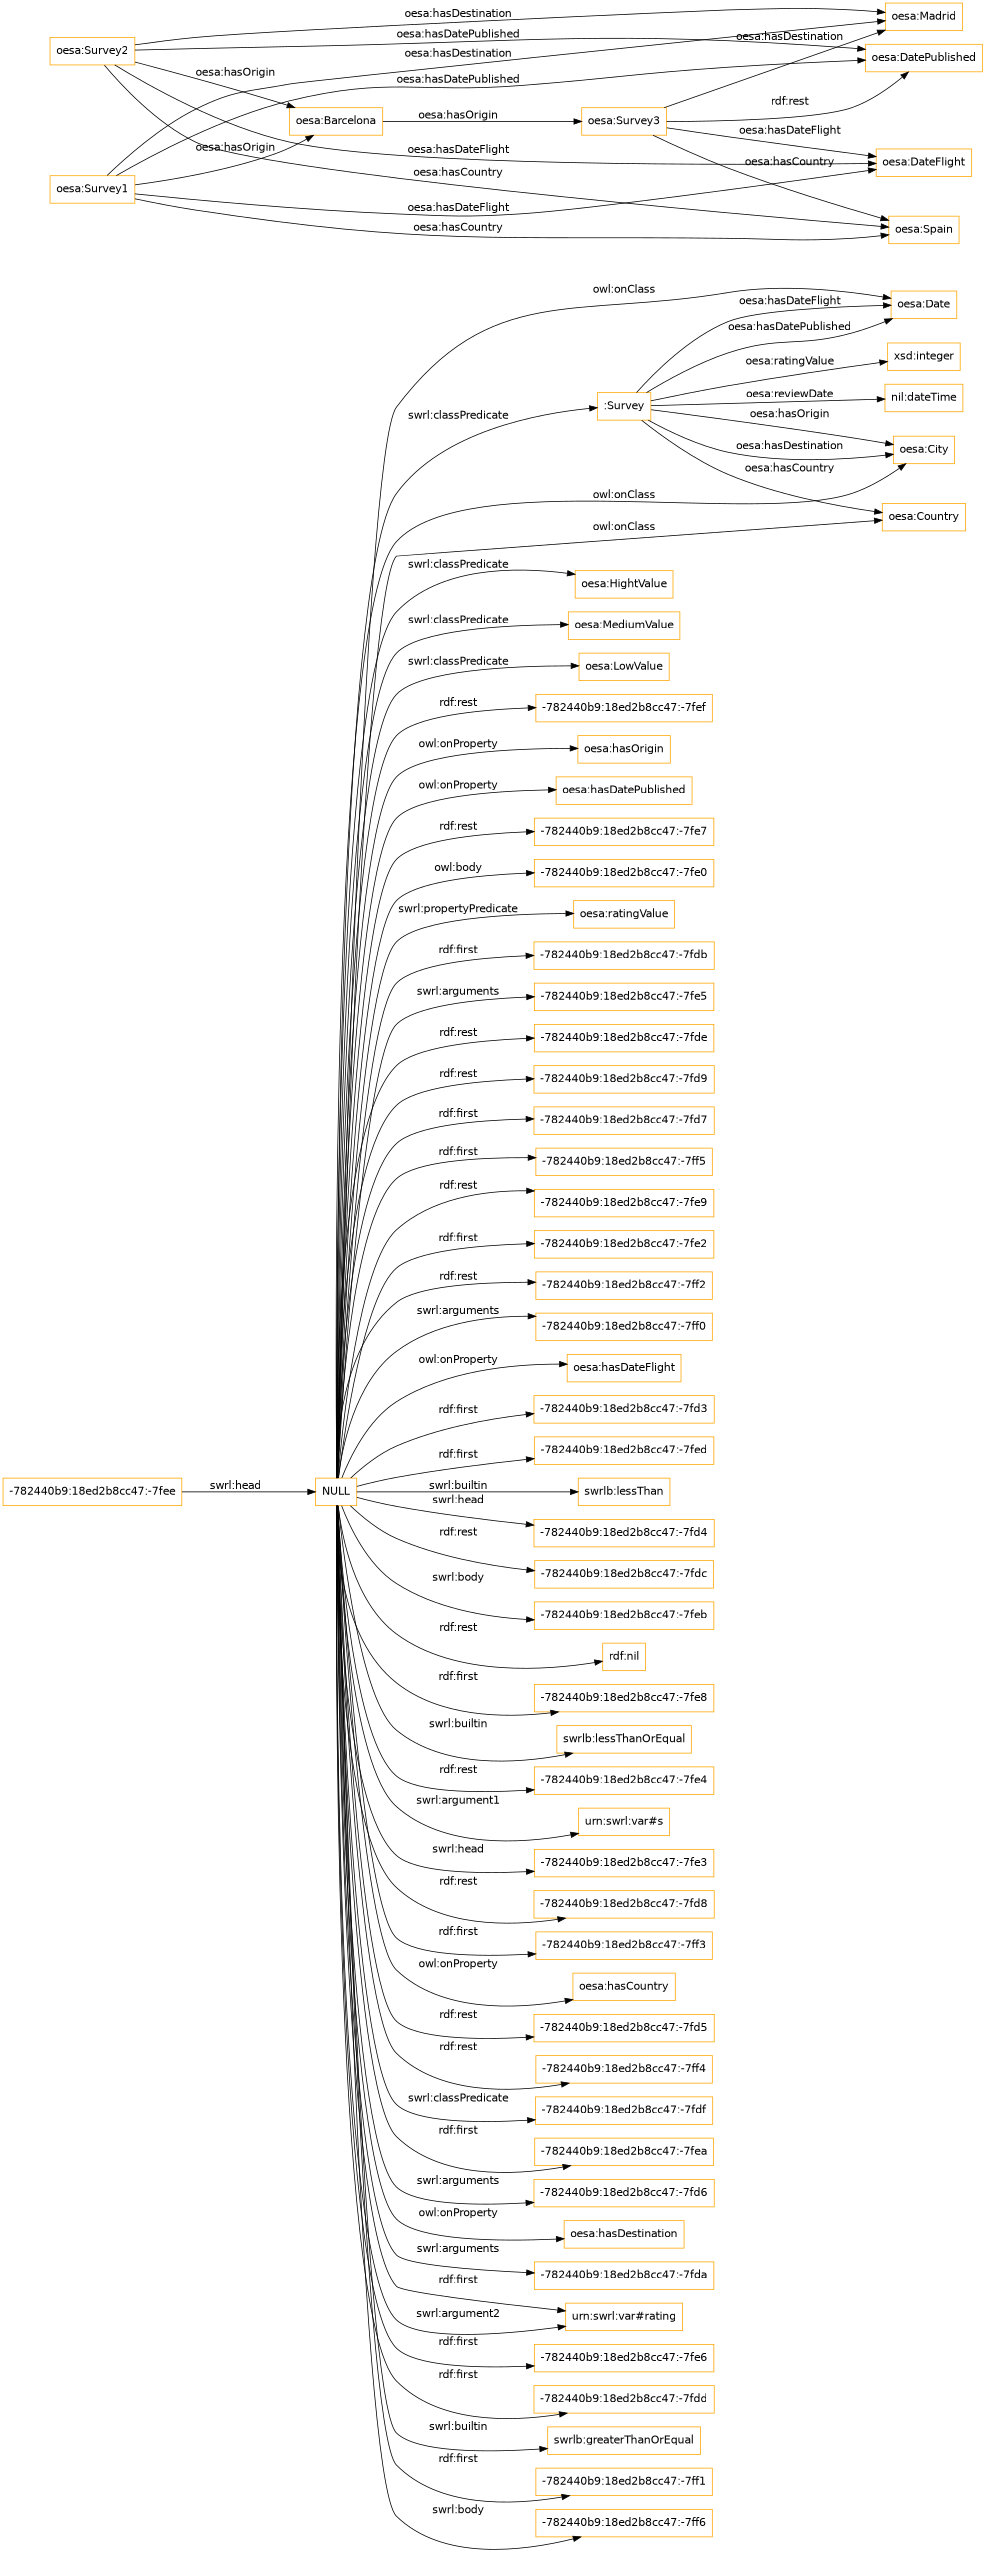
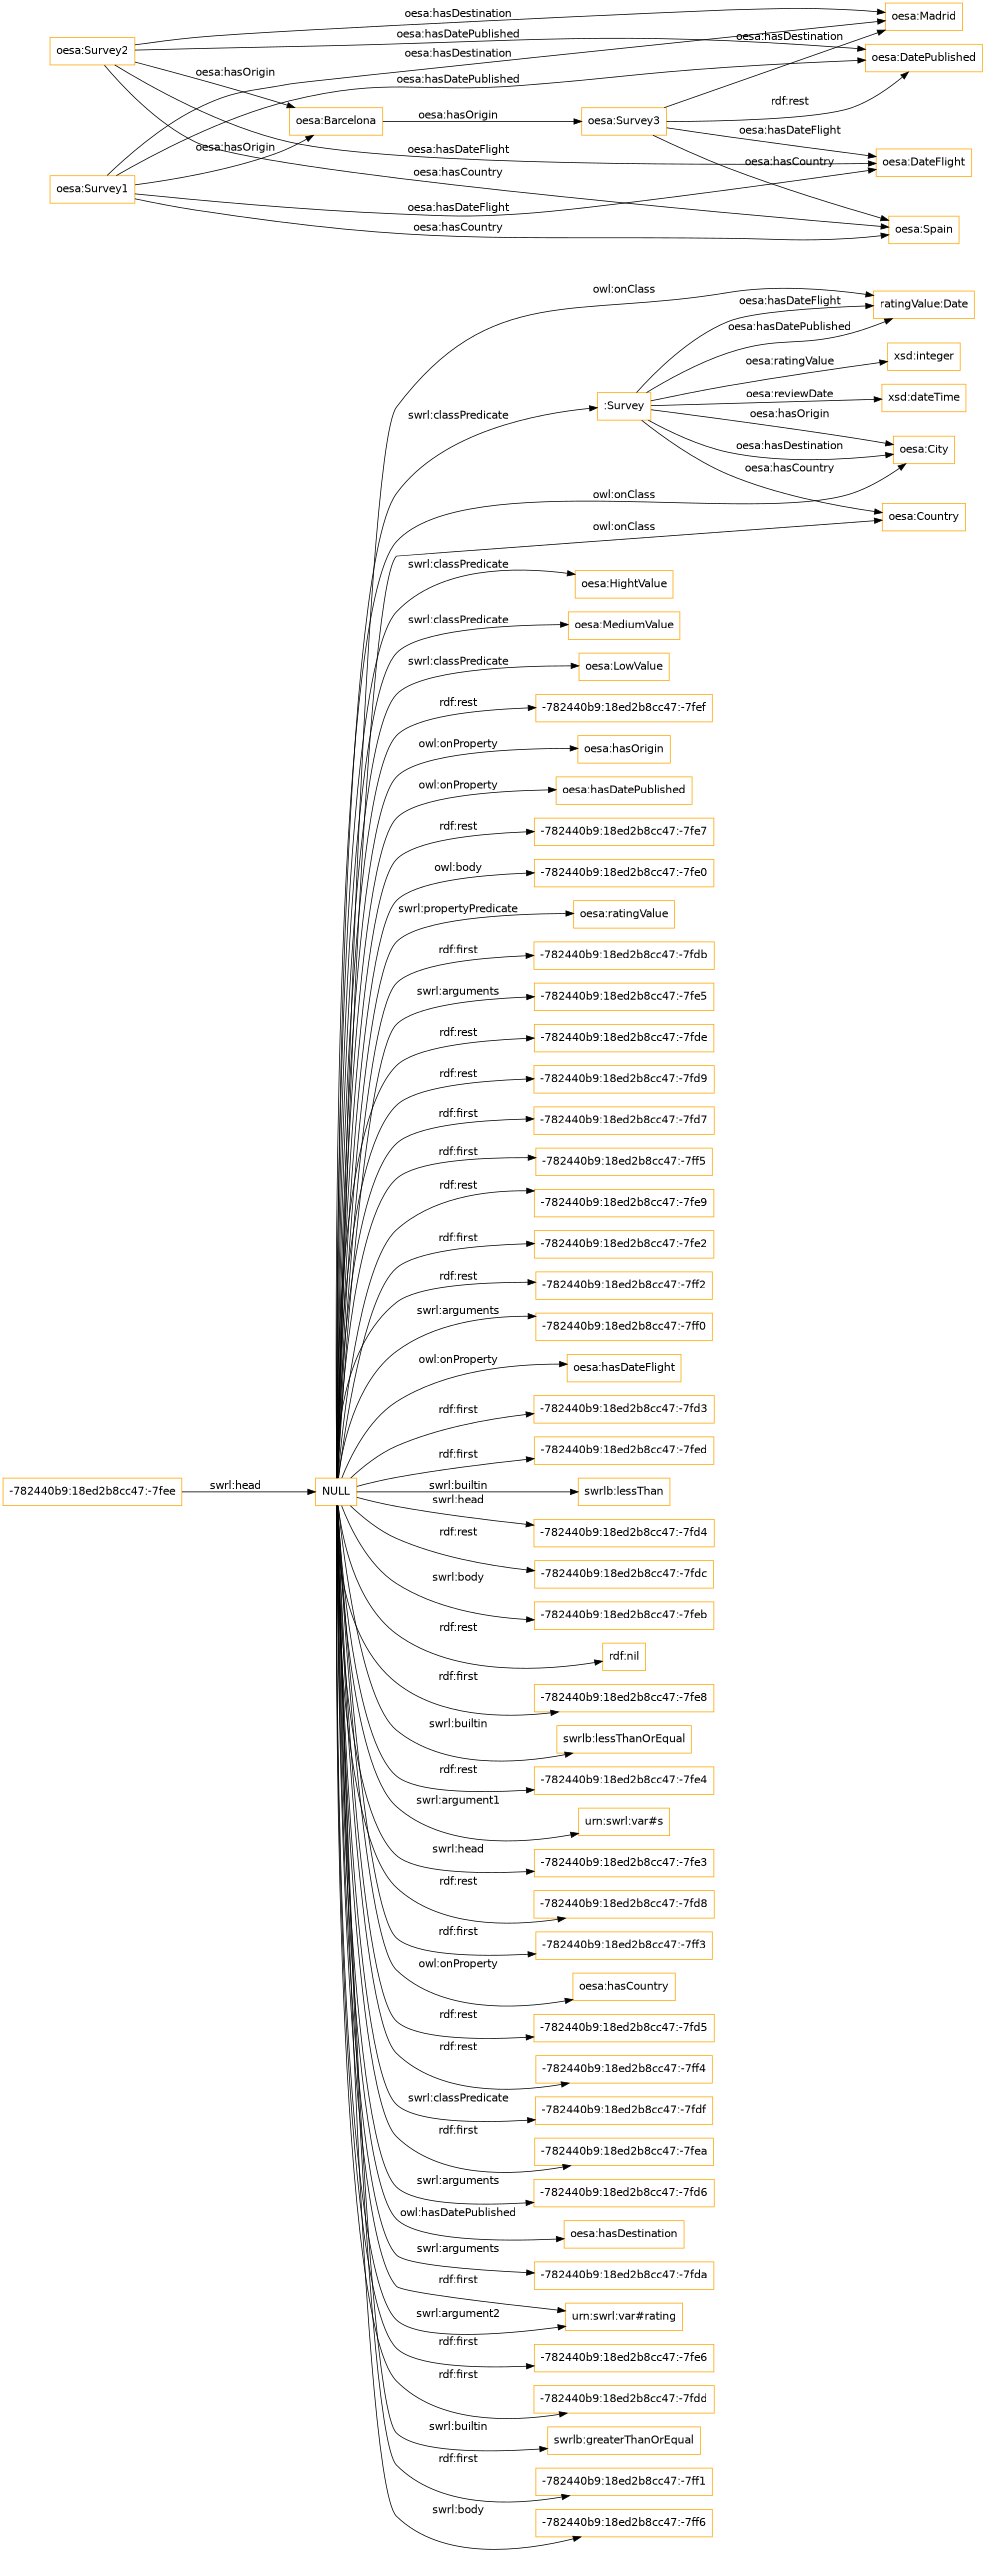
node "oesa:Date": label "oesa:Date" -> "ratingValue:Date"
node "nil:dateTime": label "nil:dateTime" -> "xsd:dateTime"
edge "NULL" -> "oesa:hasDestination": label "owl:onProperty" -> "owl:hasDatePublished"
